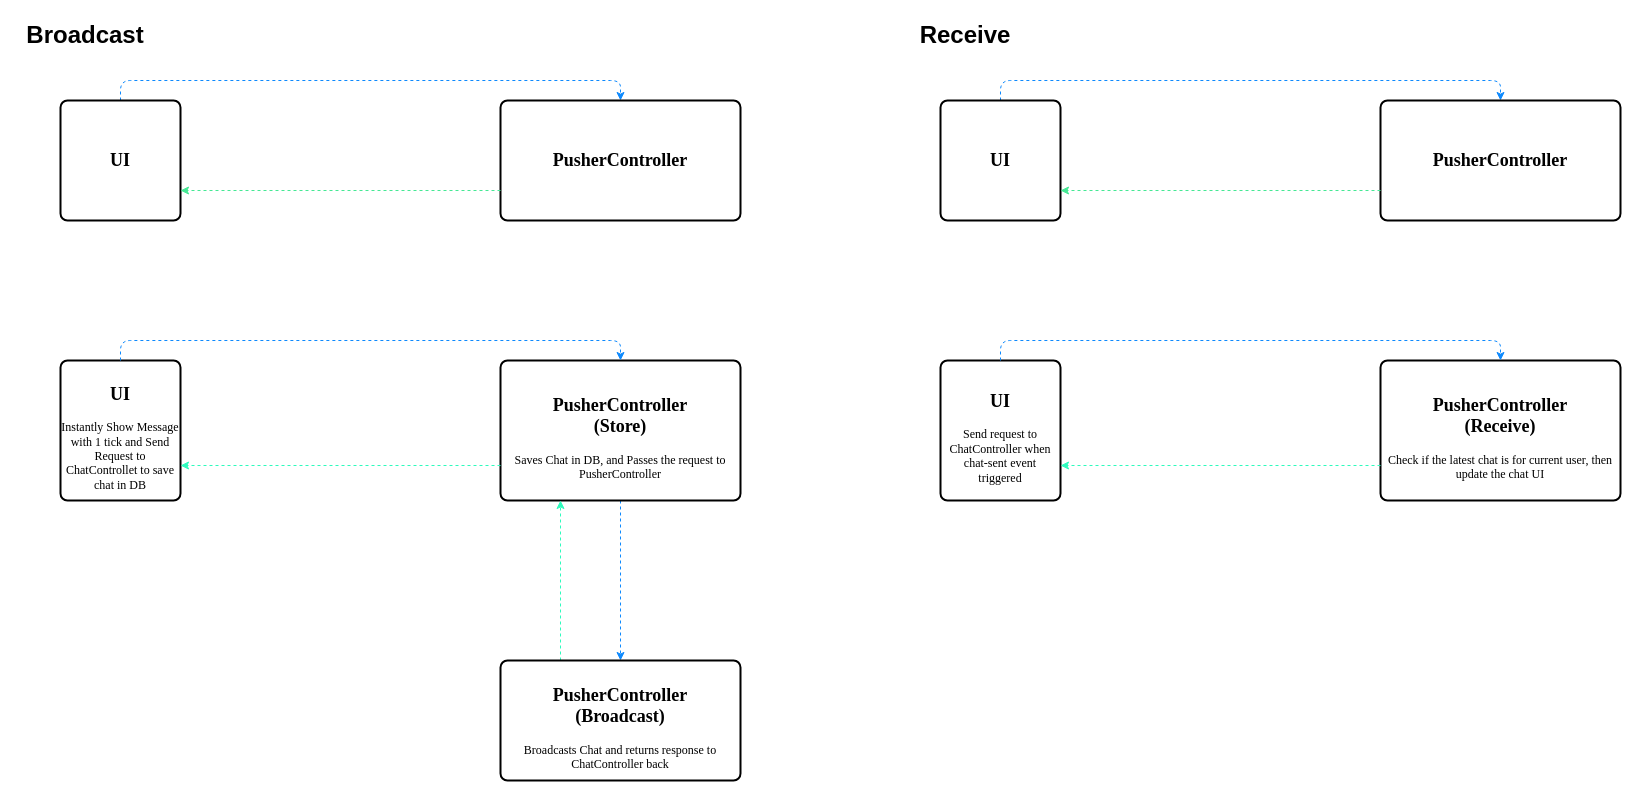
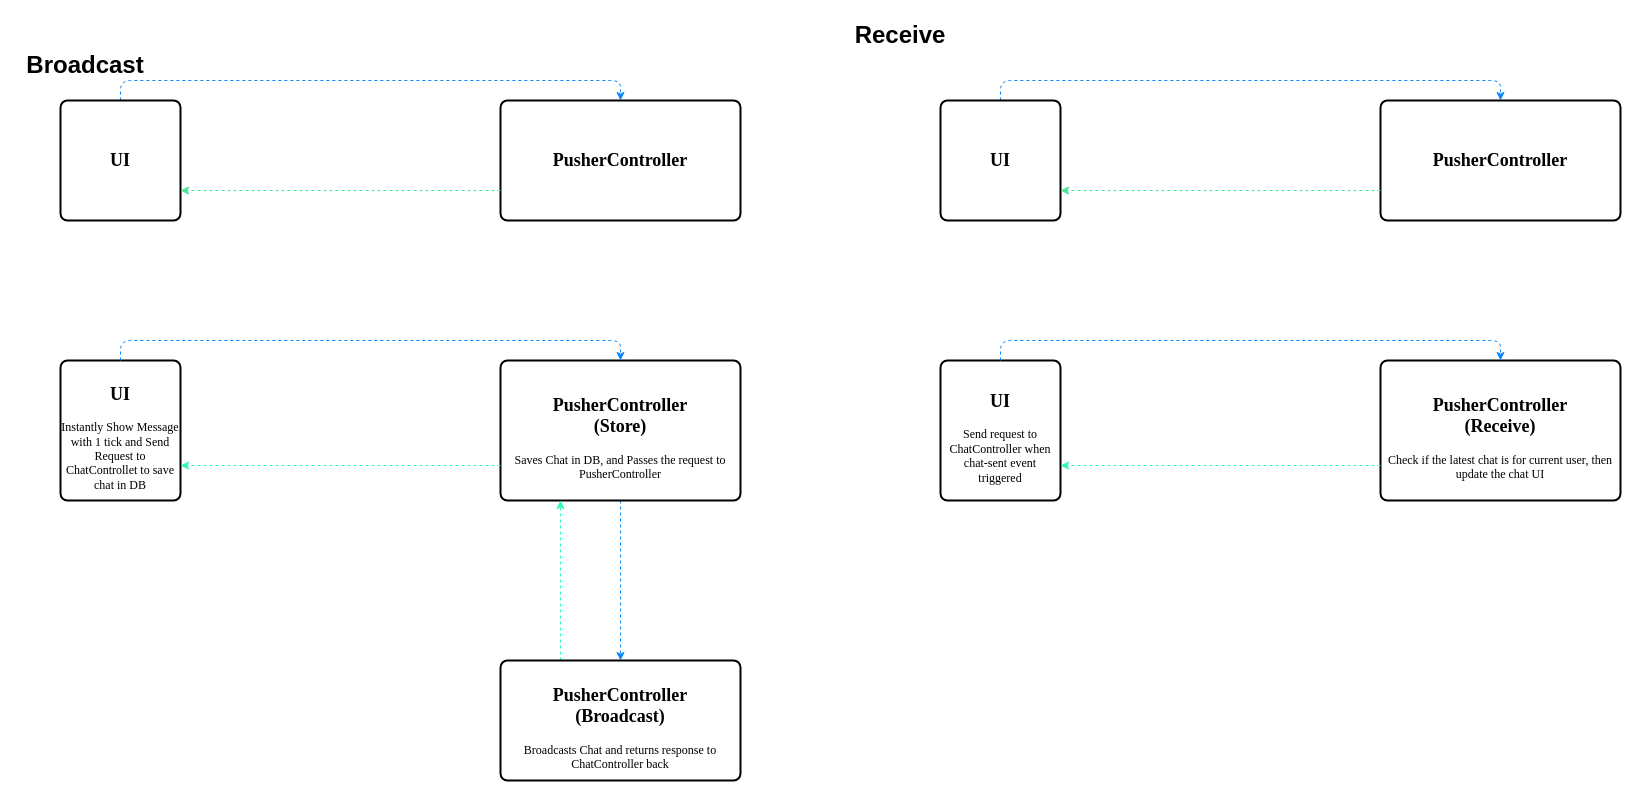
node "Broadcast": moved (86, 36) -> (86, 66)
node "Receive": moved (966, 36) -> (901, 36)
